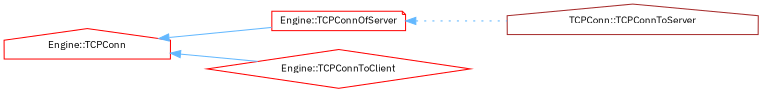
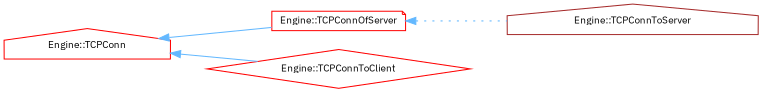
node "TCPConn::TCPConnToServer": label "TCPConn::TCPConnToServer" -> "Engine::TCPConnToServer"
